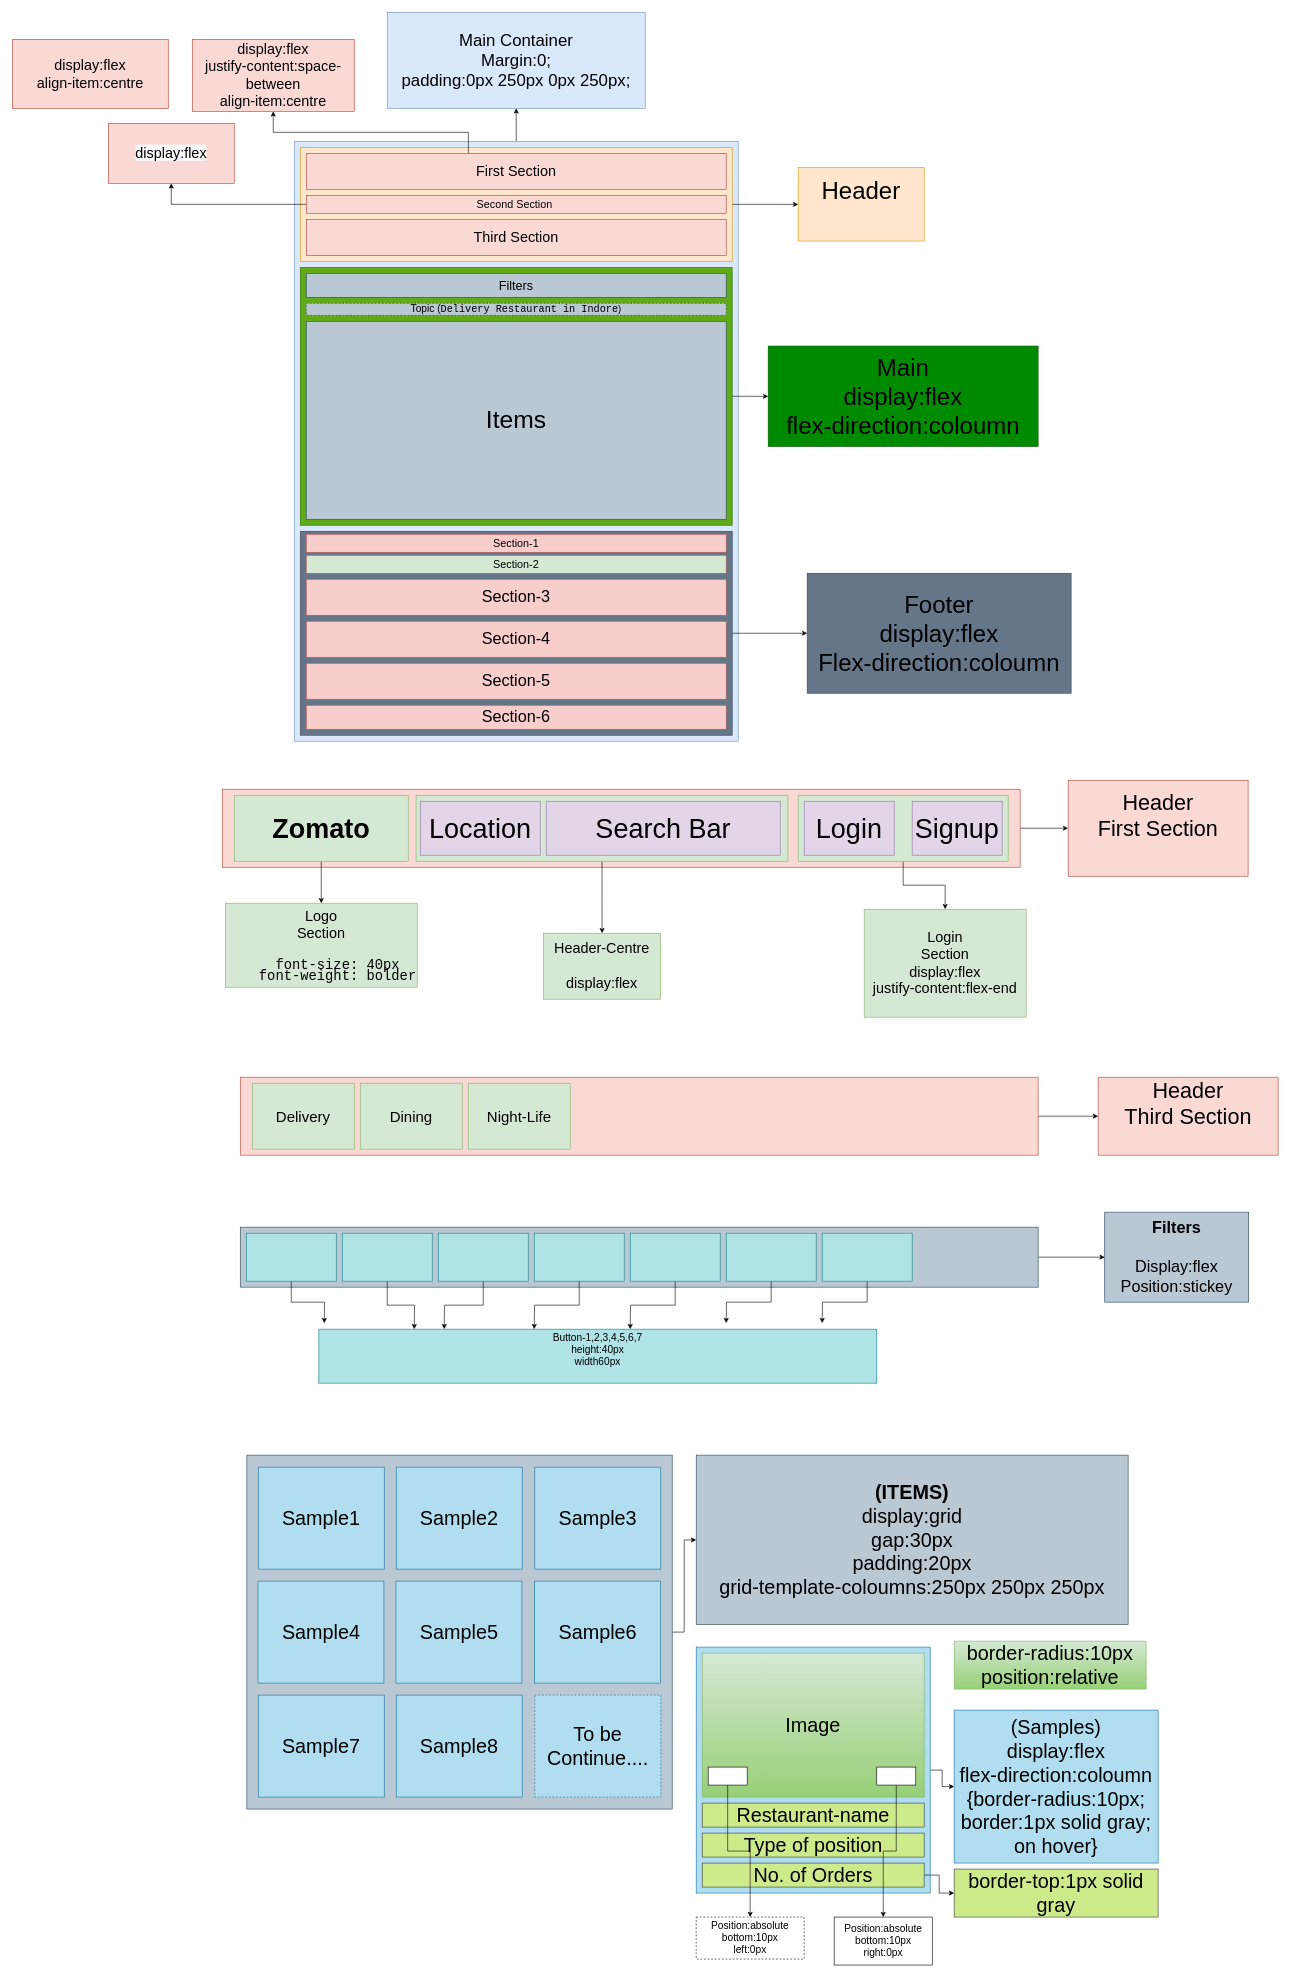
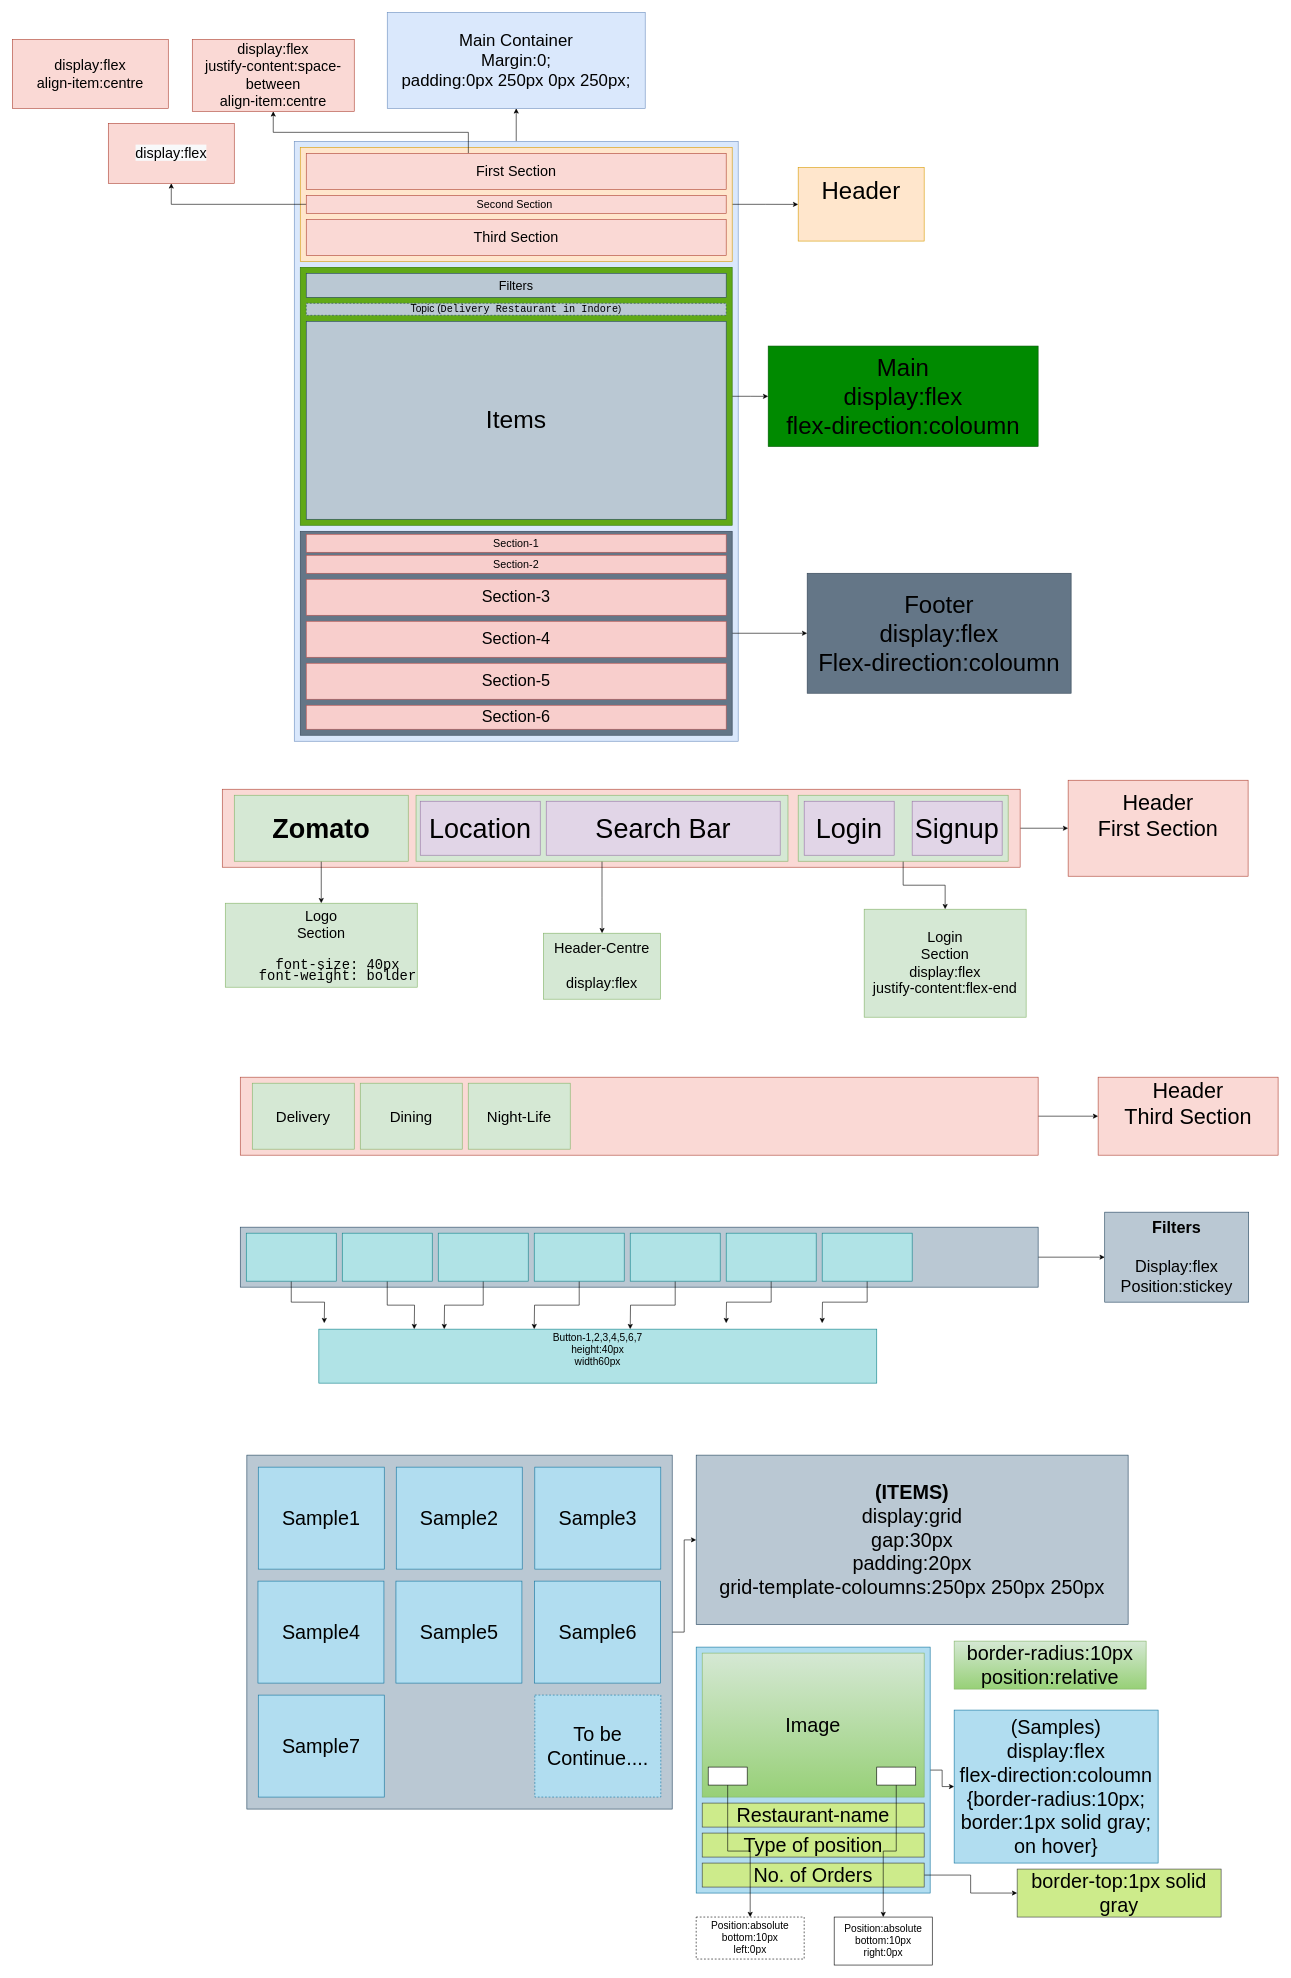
node "Section-2": fillcolor #d5e8d4 -> #f8cecc
node "Sample8": removed
node "border-top:1px solid gray": moved (1056, 1893) -> (1119, 1893)
